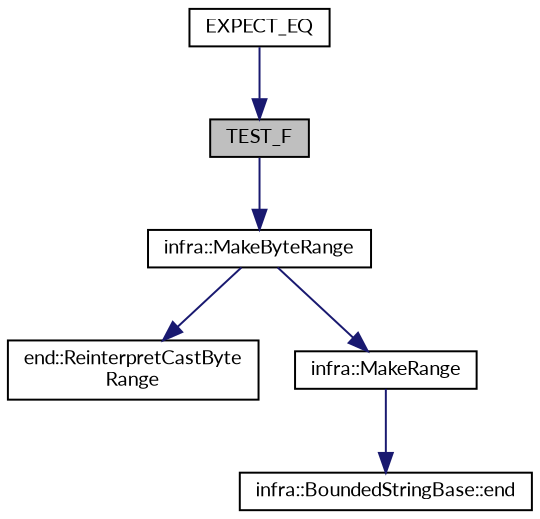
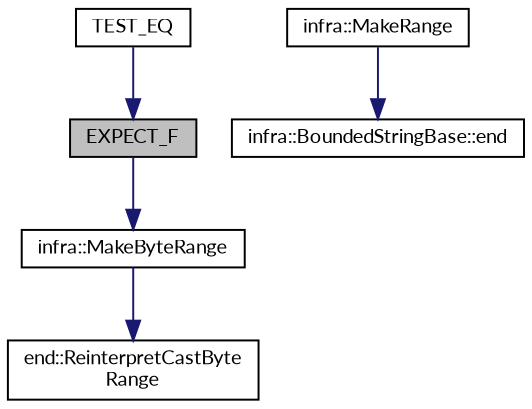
node "EXPECT_EQ": label "EXPECT_EQ" -> "TEST_EQ"
node "TEST_F": label "TEST_F" -> "EXPECT_F"
edge "infra::MakeByteRange" -> "infra::MakeRange": removed
